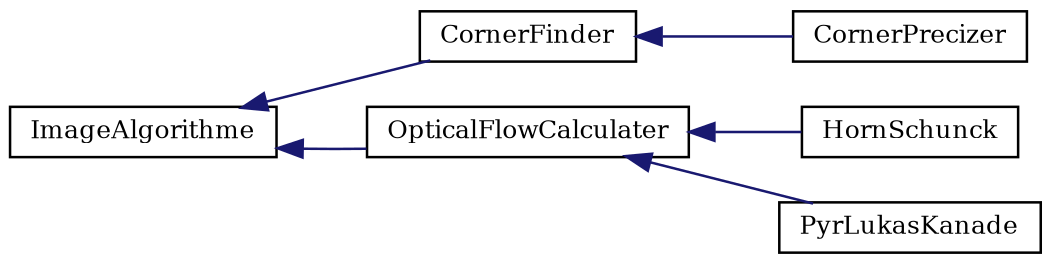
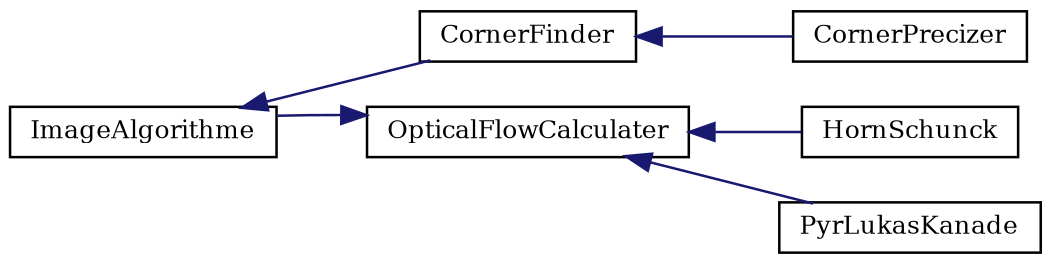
edge "OpticalFlowCalculater" -> "ImageAlgorithme": reversed
